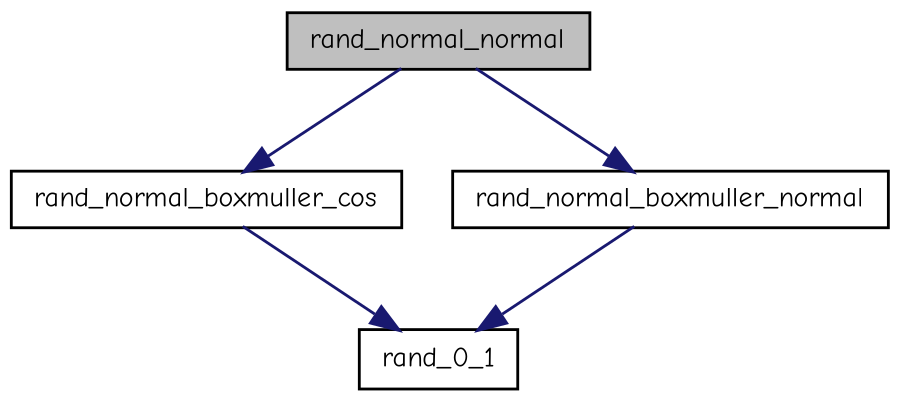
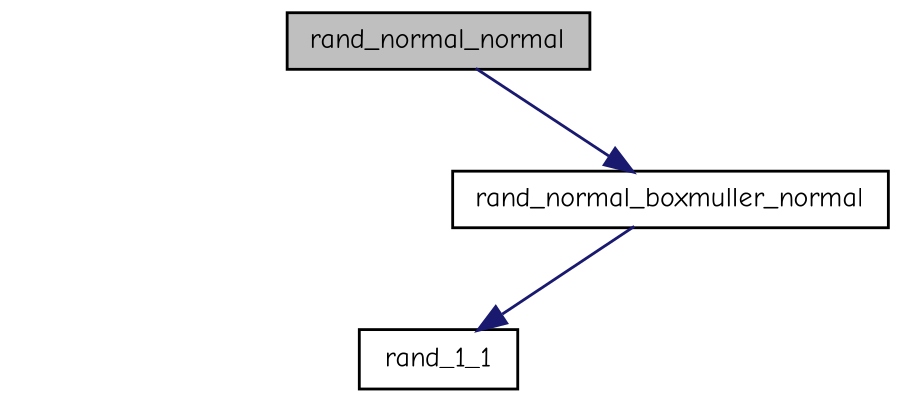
node "rand_normal_boxmuller_cos": removed
node "rand_0_1": label "rand_0_1" -> "rand_1_1"
